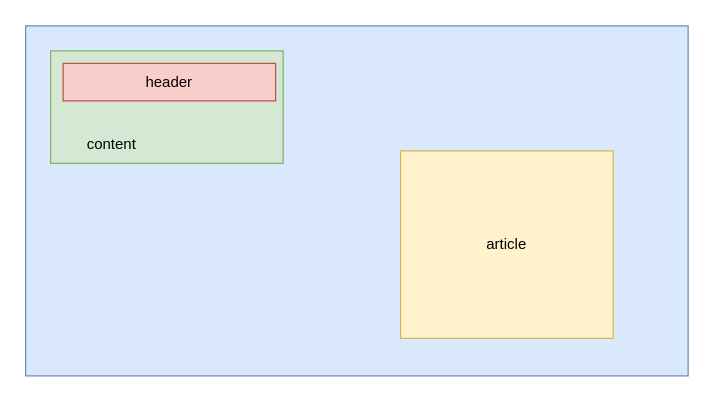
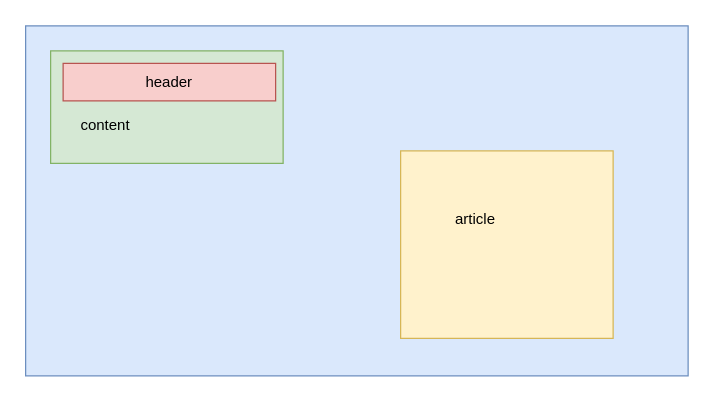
node "content": moved (112, 144) -> (106, 126)
node "article": moved (507, 244) -> (476, 219)
